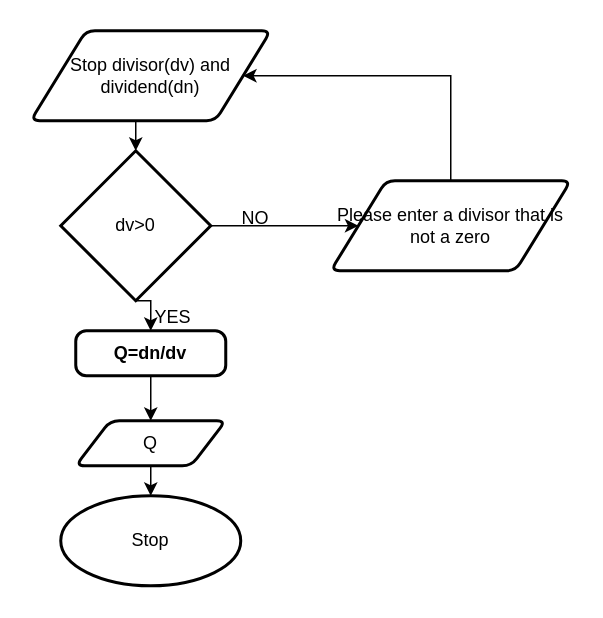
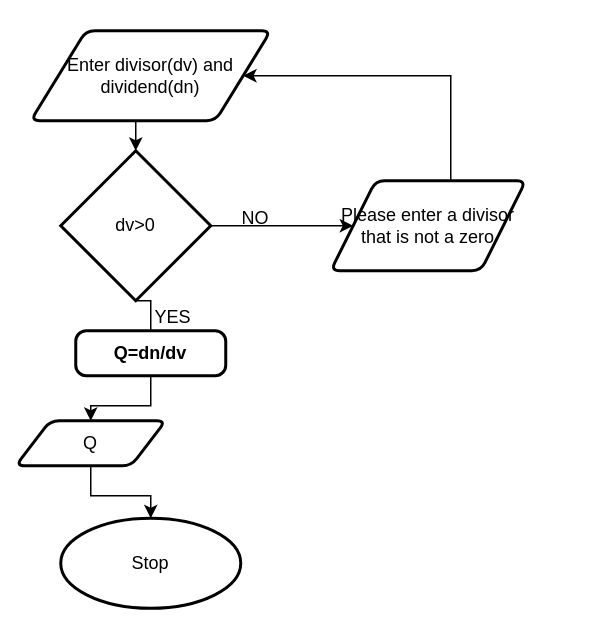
node "Stop divisor(dv) and dividend(dn)": label "Stop divisor(dv) and dividend(dn)" -> "Enter divisor(dv) and dividend(dn)"
node "Please enter a divisor that is not a zero": size 240x90 -> 195x90
edge "dv>0" -> "Q=dn/dv": arrowhead classic -> none
node "Q": moved (151, 443) -> (91, 443)
node "Stop": moved (151, 541) -> (151, 563)
